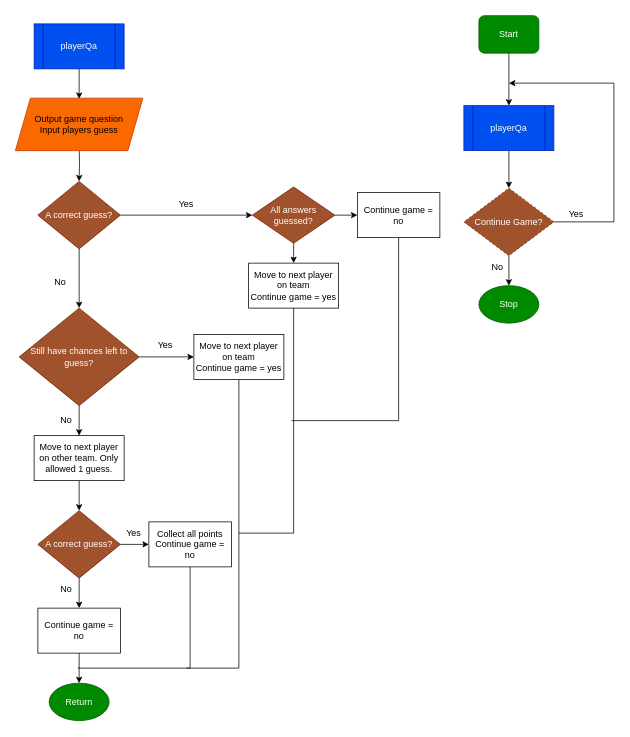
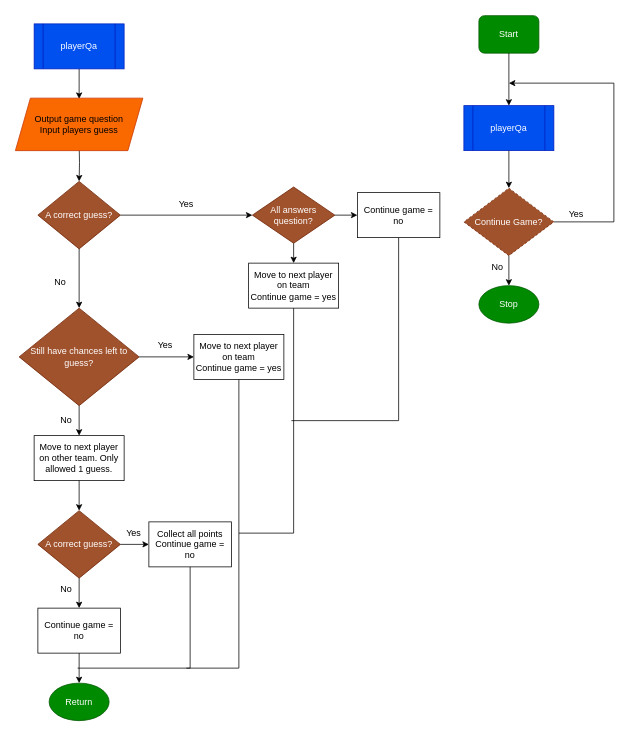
node "All answers guessed?": label "All answers guessed?" -> "All answers question?"
